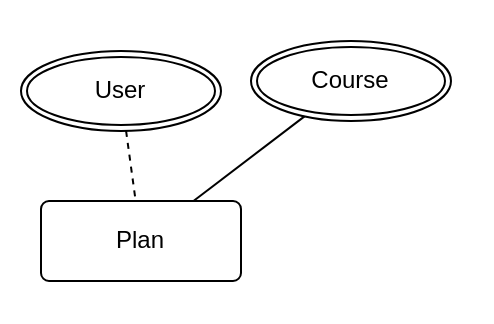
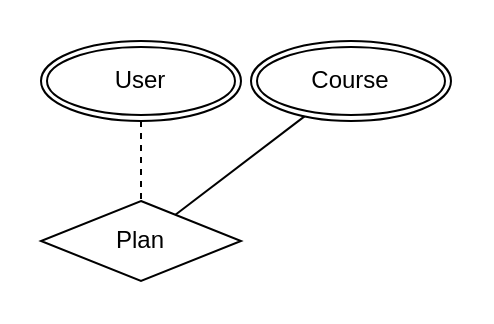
node "User": moved (121, 91) -> (141, 81)
node "Plan": shape rounded rectangle -> diamond
